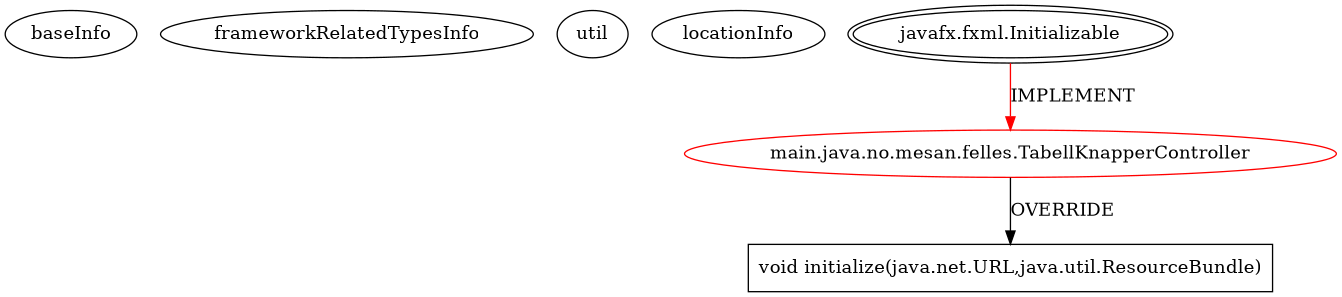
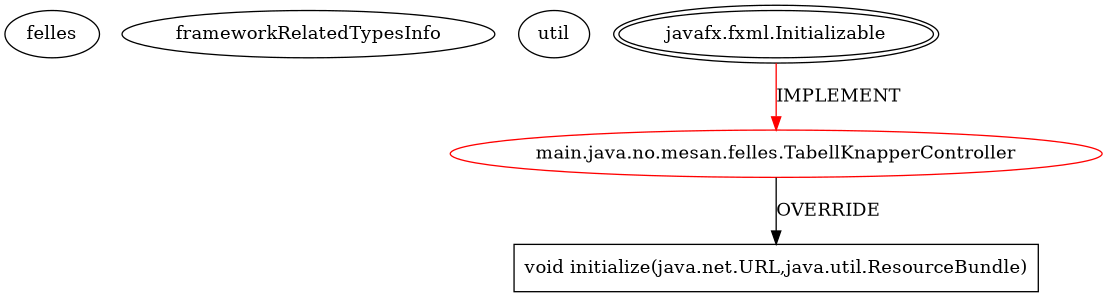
node "baseInfo": label "baseInfo" -> "felles"
node "locationInfo": removed
